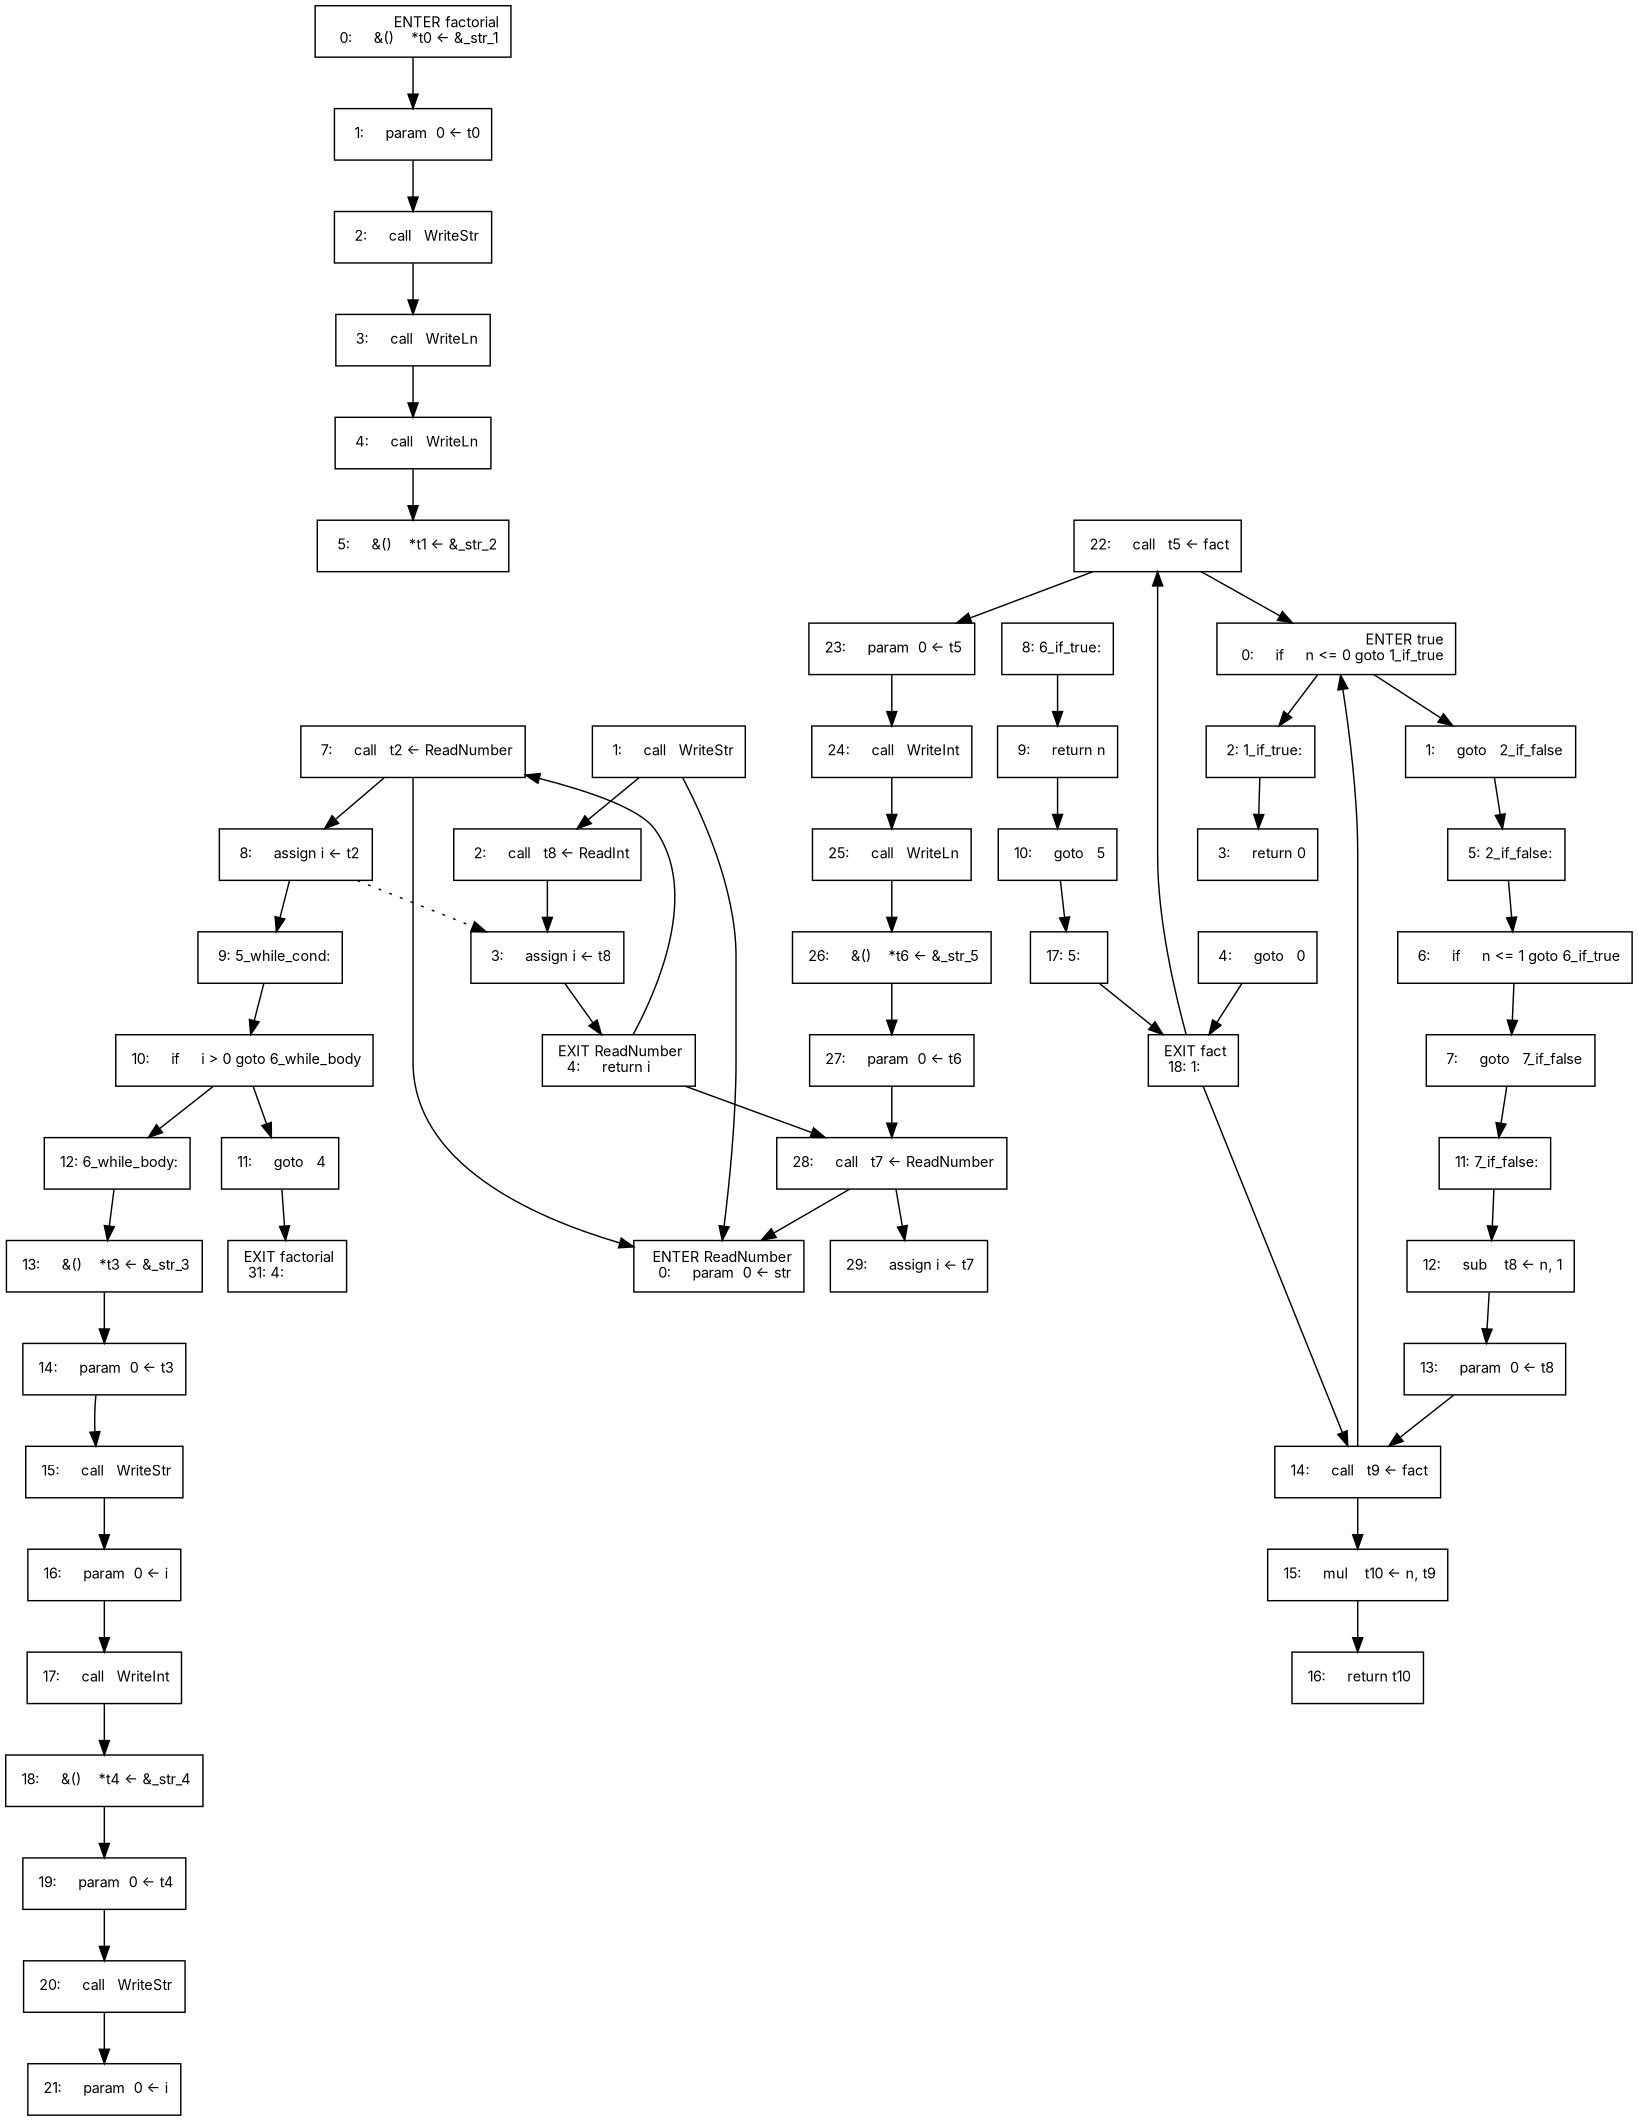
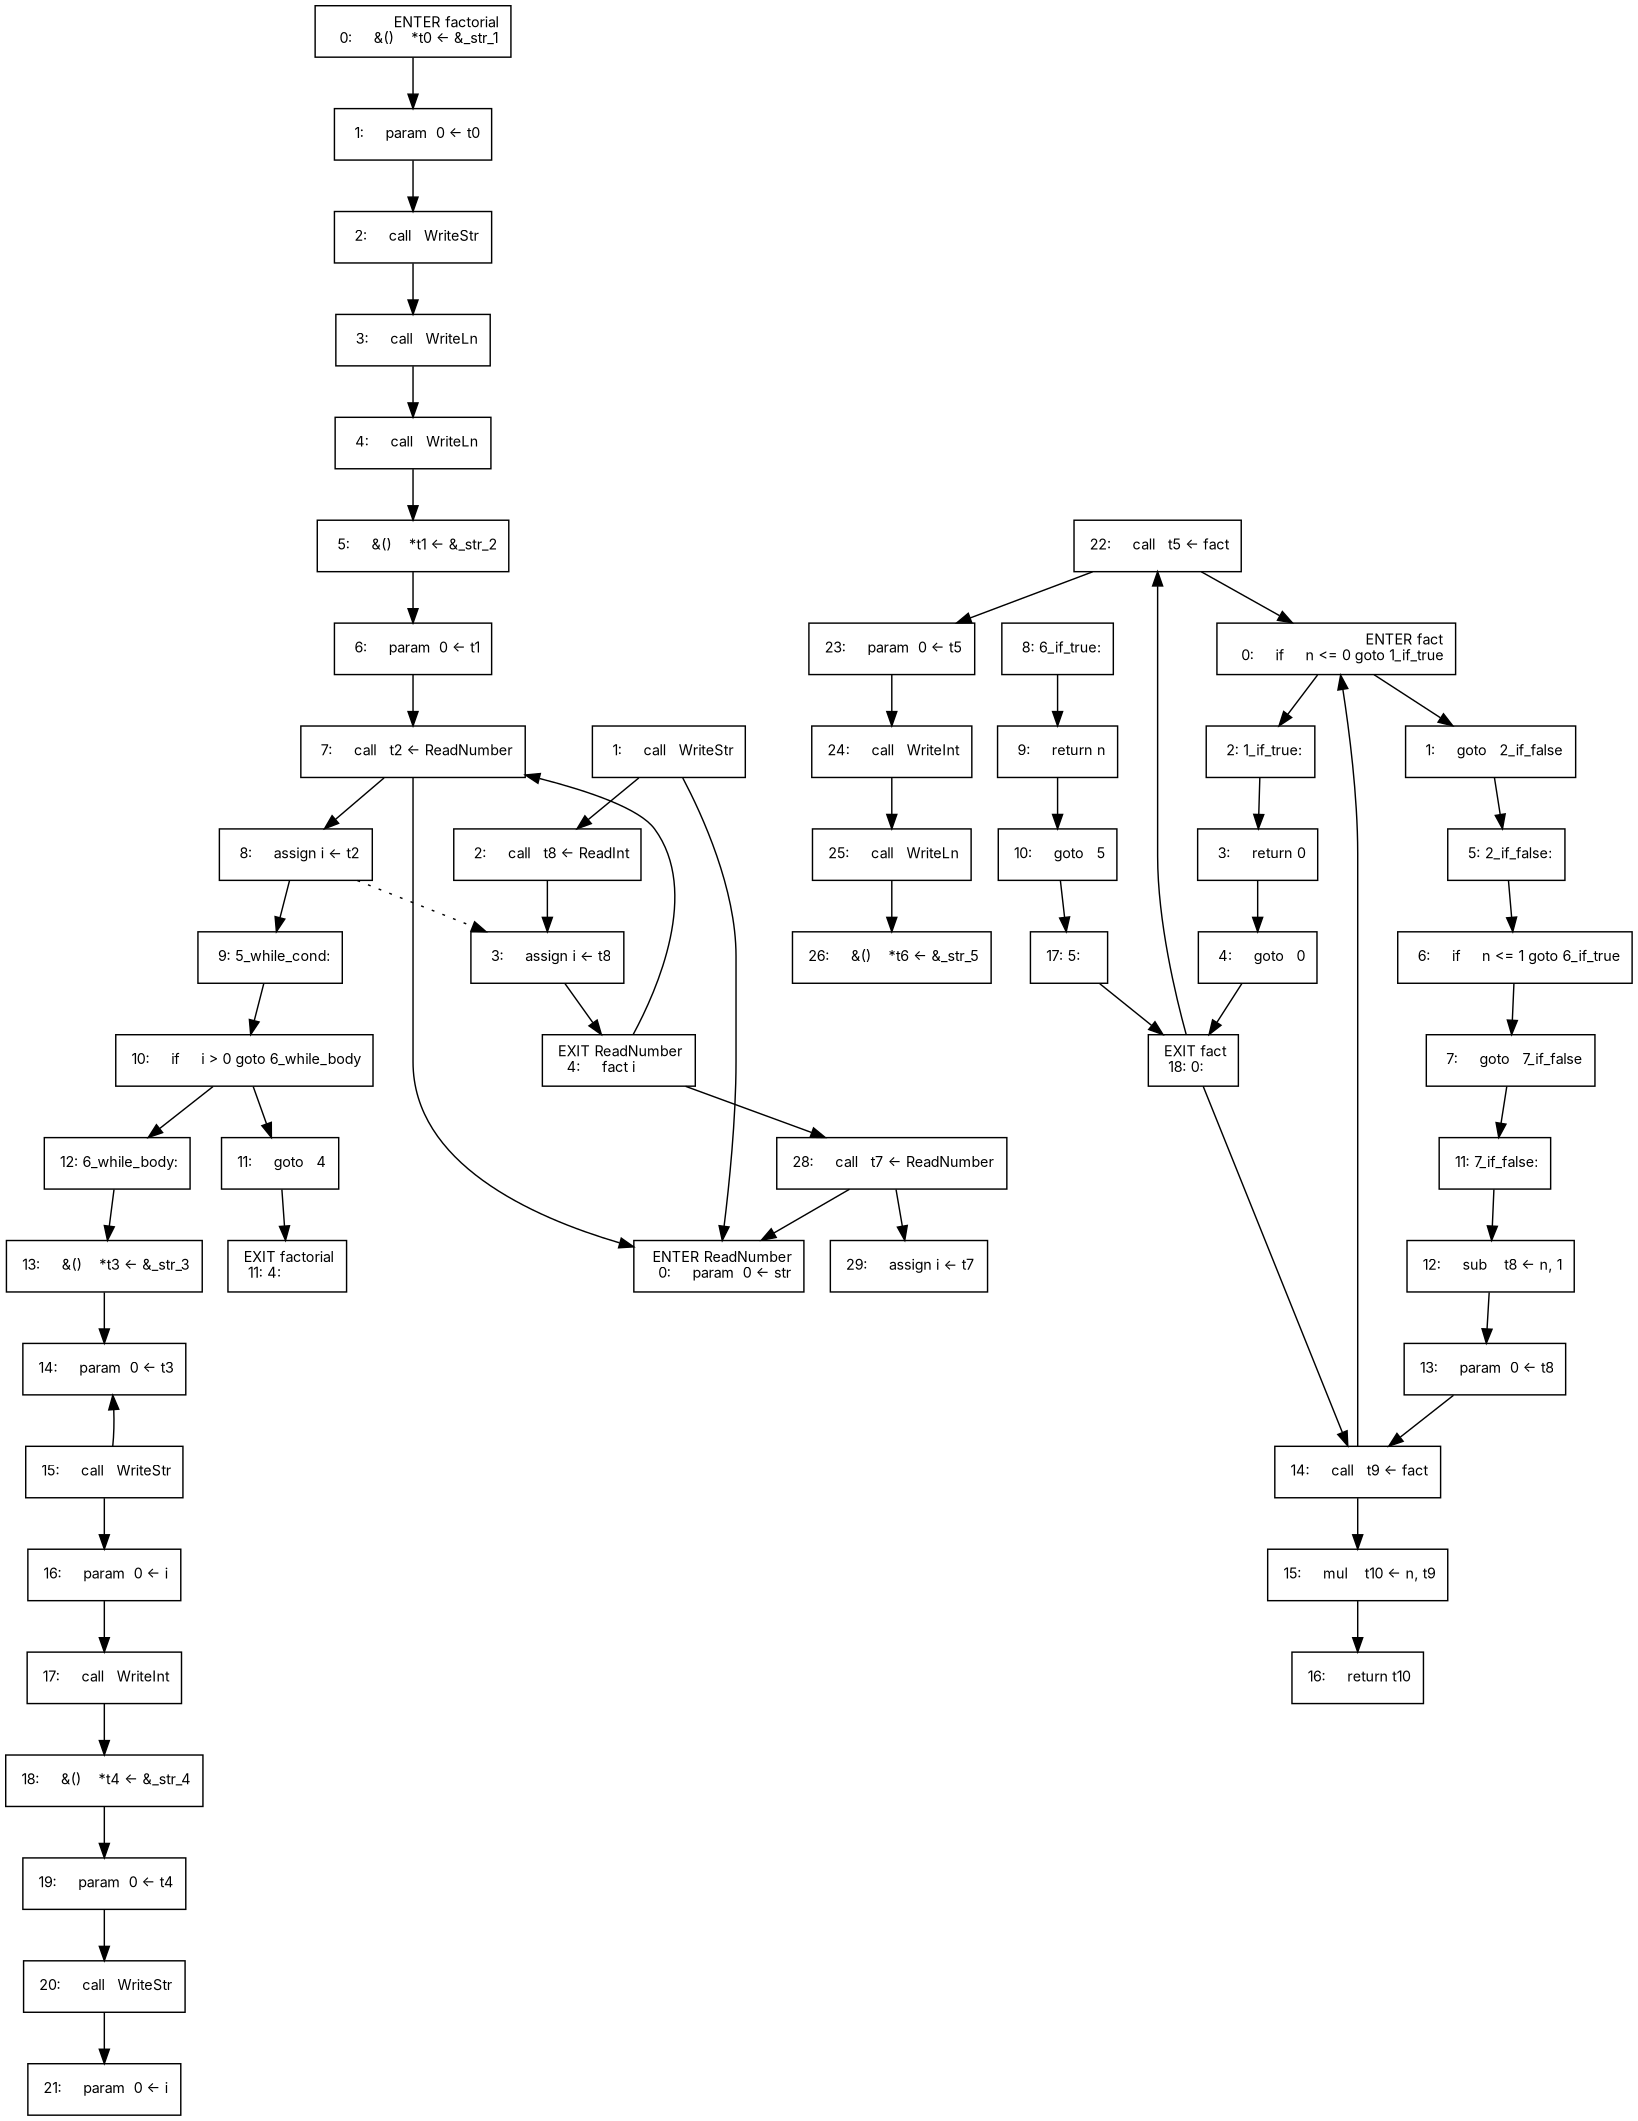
node "6:     param  0 <- t1": added
node "ENTER true 0:     if     n <= 0 goto 1_if_true": label "ENTER true 0:     if     n <= 0 goto 1_if_true" -> "ENTER fact 0:     if     n <= 0 goto 1_if_true"
edge "3:     return 0" -> "4:     goto   0": added
node "EXIT ReadNumber 4:     return i": label "EXIT ReadNumber 4:     return i" -> "EXIT ReadNumber 4:     fact i"
node "27:     param  0 <- t6": removed
node "EXIT fact 18: 1:": label "EXIT fact 18: 1:" -> "EXIT fact 18: 0:"
node "EXIT factorial 31: 4:": label "EXIT factorial 31: 4:" -> "EXIT factorial 11: 4:"
edge "14:     param  0 <- t3" -> "15:     call   WriteStr": reversed
